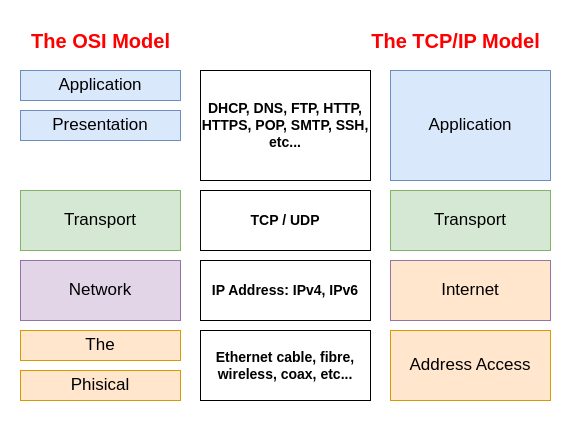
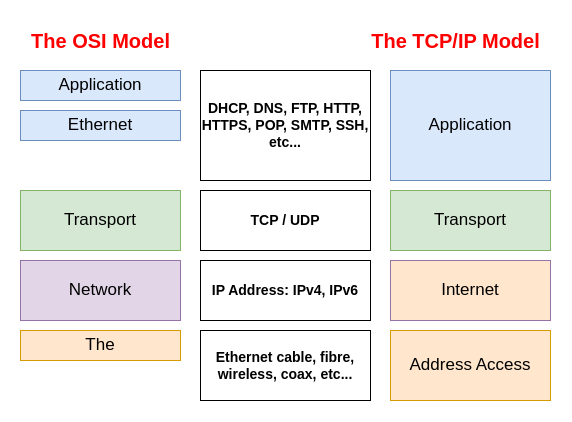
node "Presentation": label "Presentation" -> "Ethernet"
node "Phisical": removed
